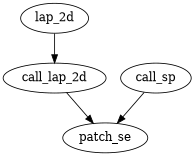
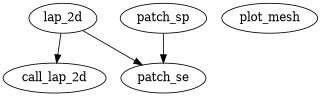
node "plot_mesh": added
node "call_sp": label "call_sp" -> "patch_sp"
edge "call_lap_2d" -> "patch_se": now "lap_2d" -> "patch_se"
